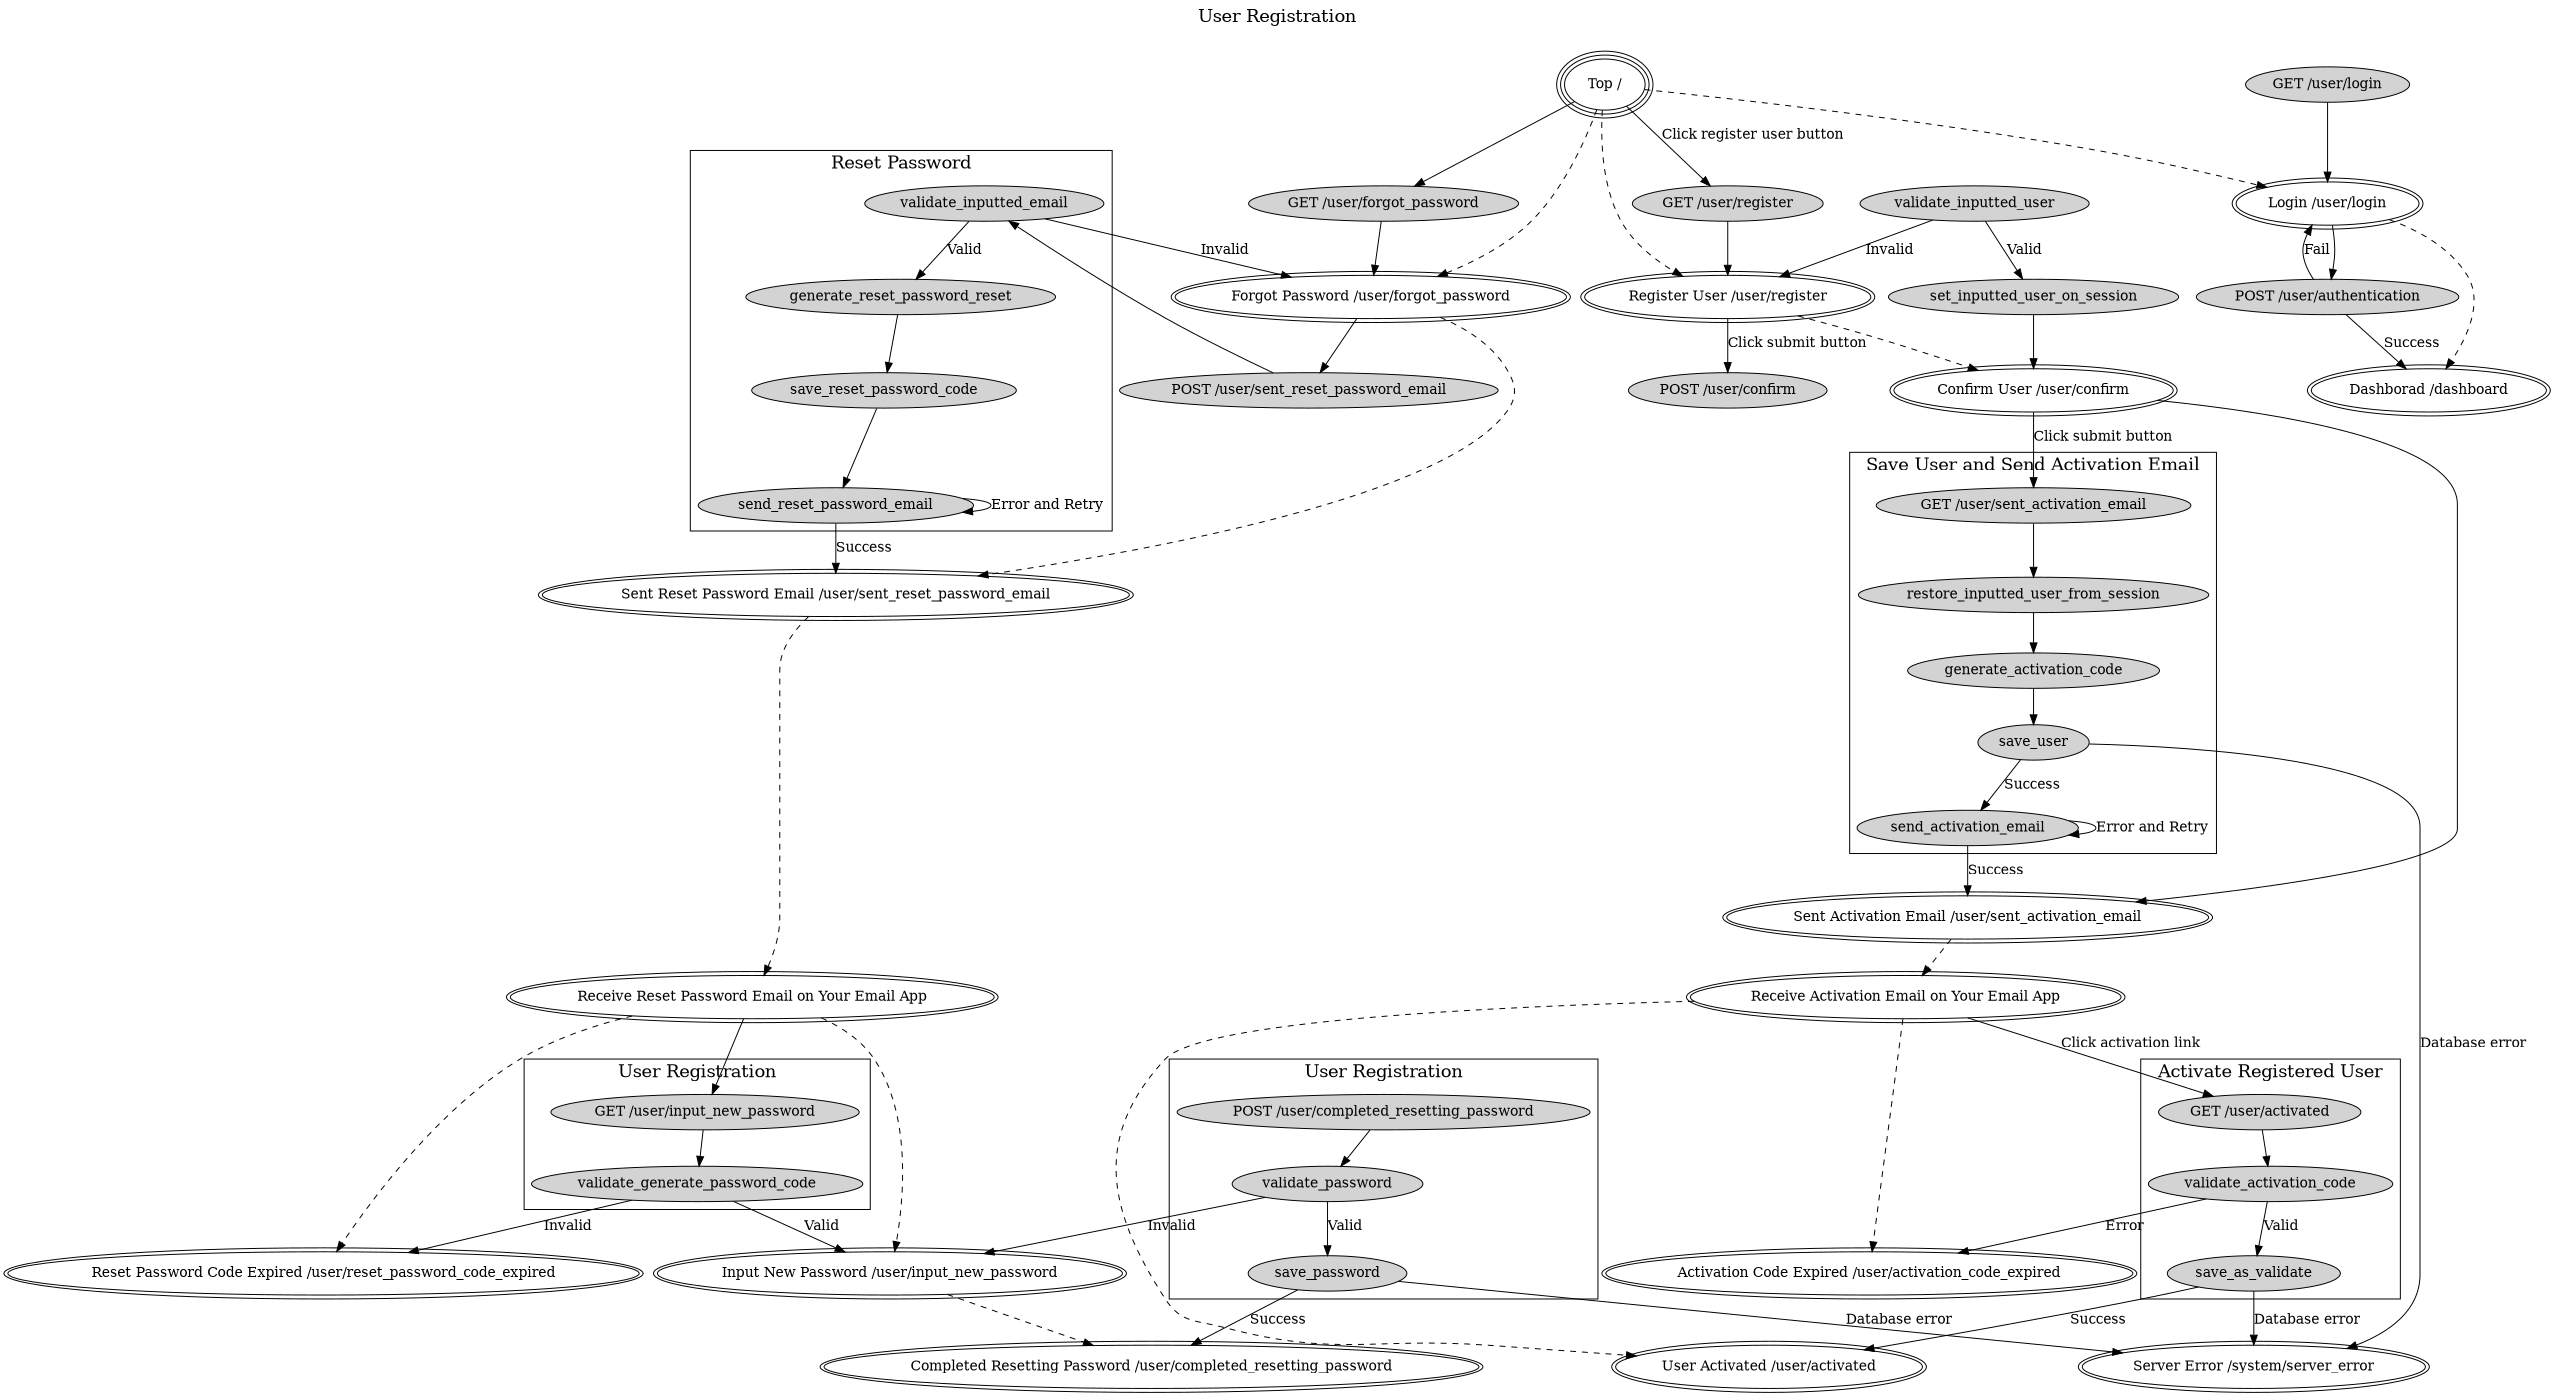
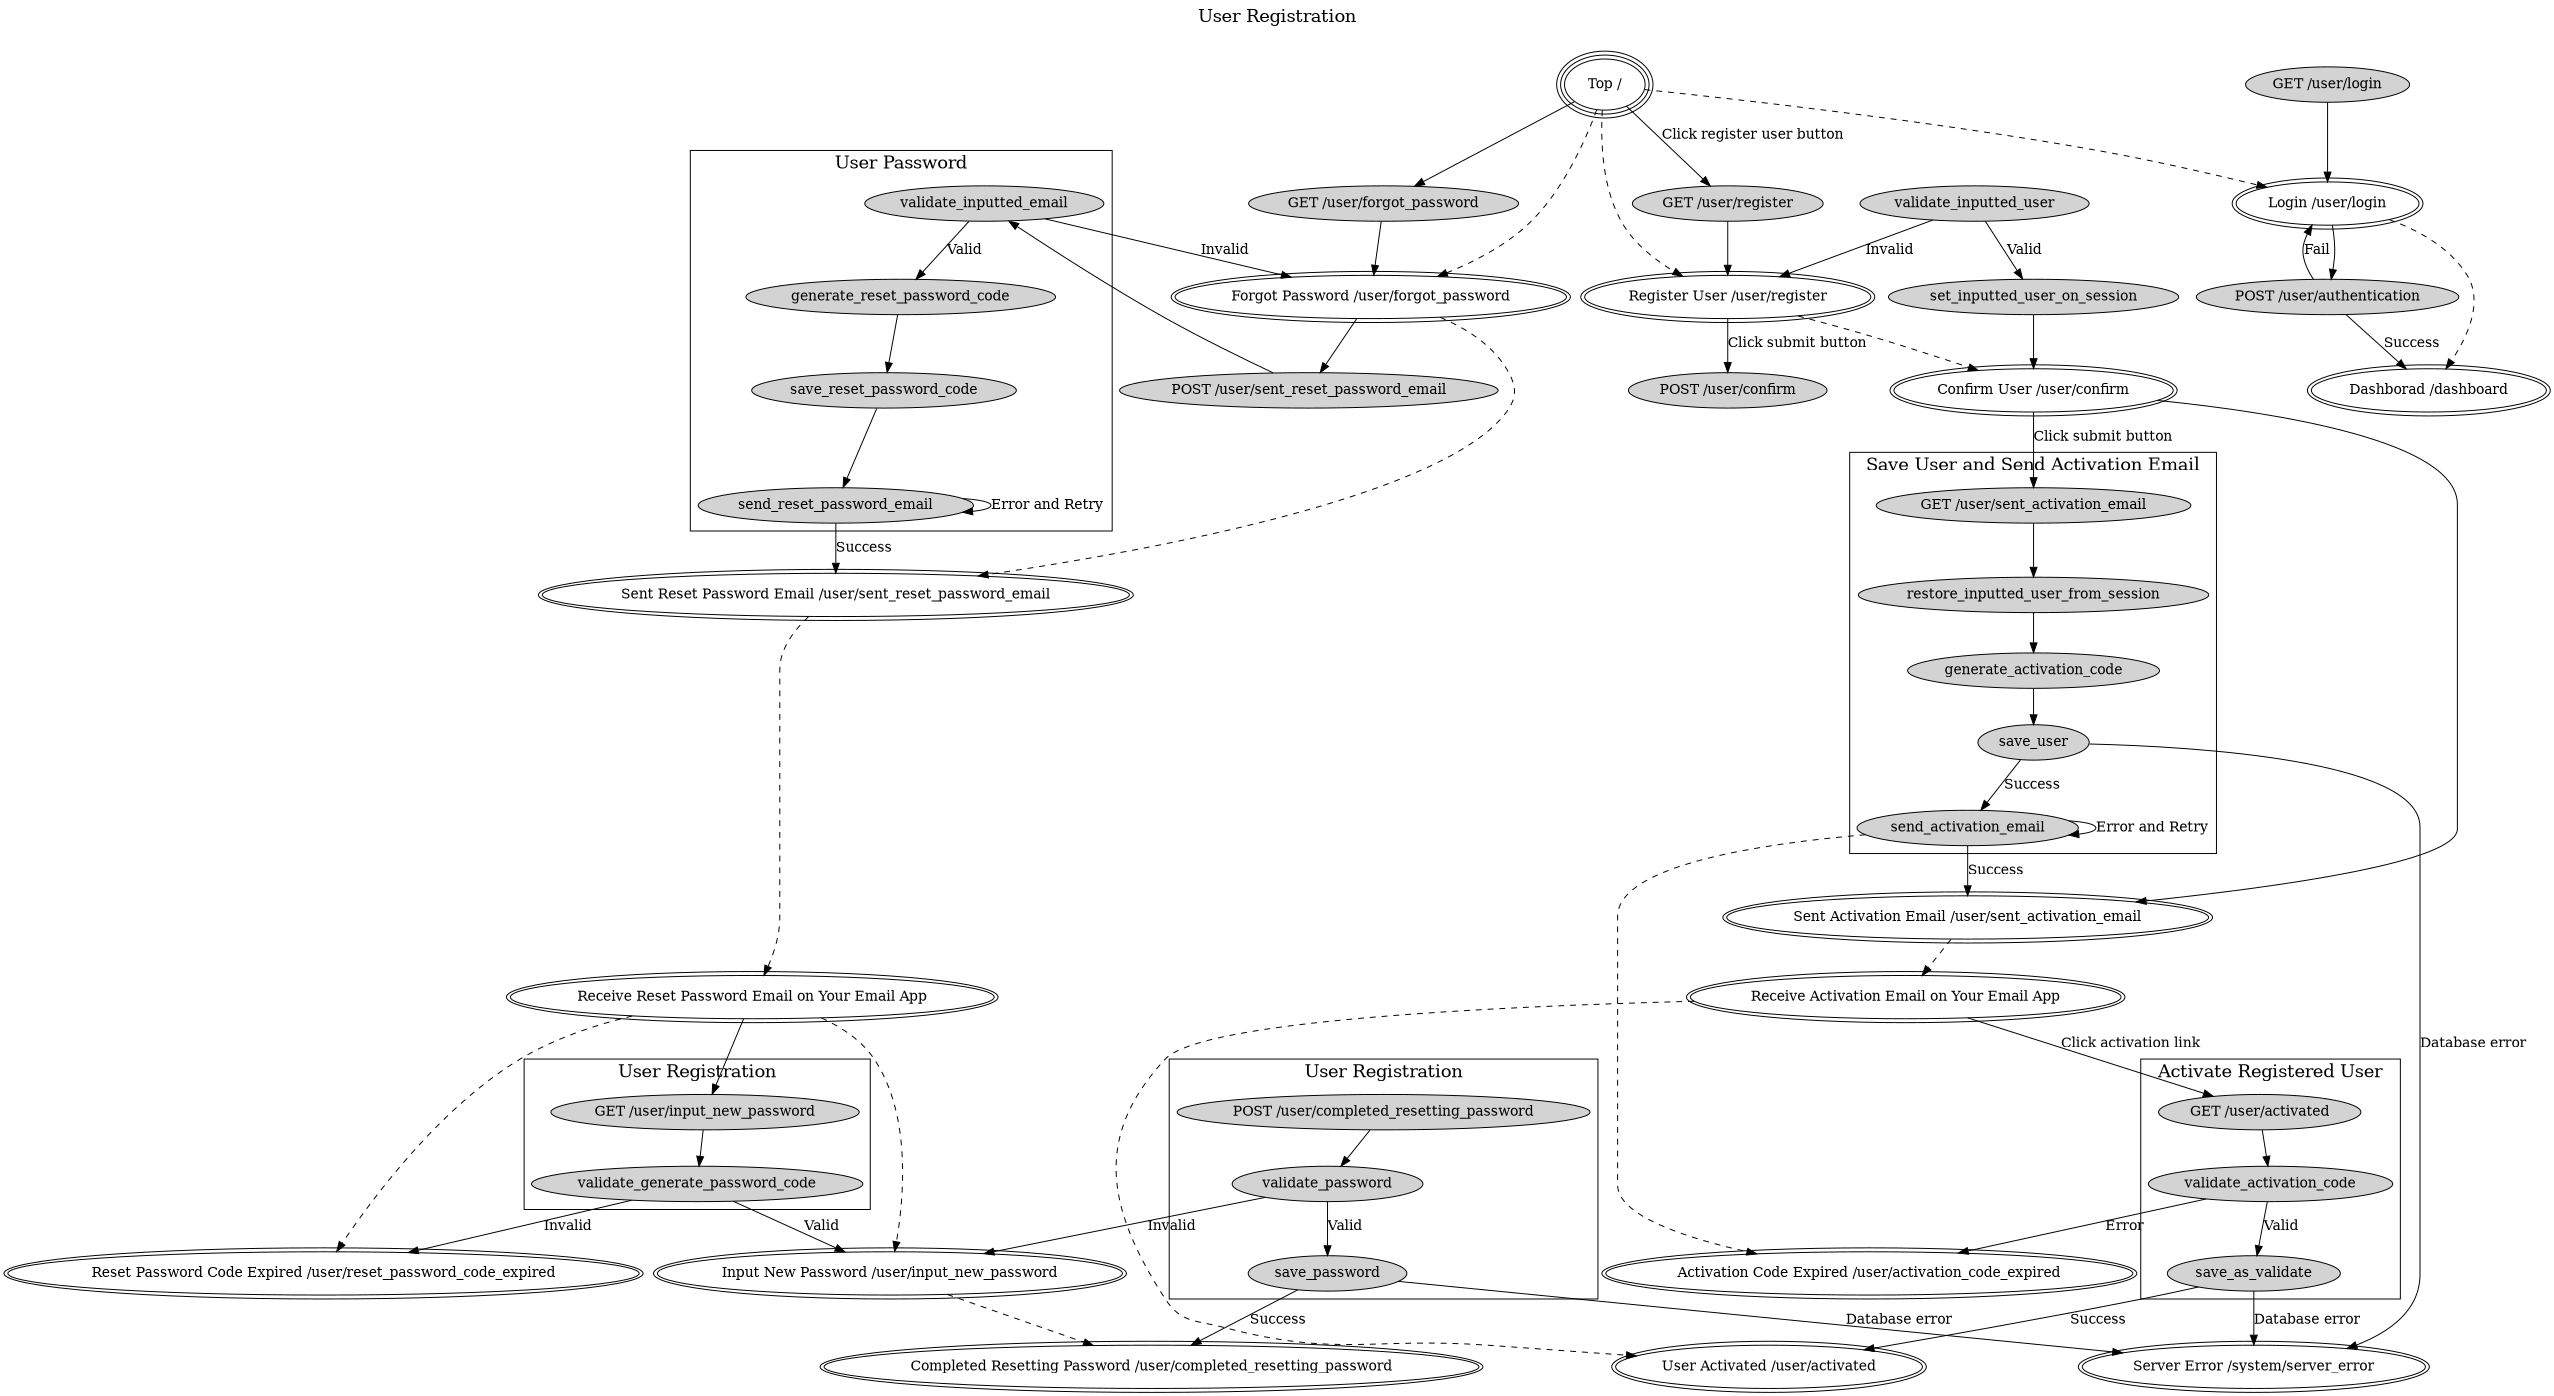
cluster "Reset Password": label "Reset Password" -> "User Password"
node "generate_reset_password_reset": label "generate_reset_password_reset" -> "generate_reset_password_code"
edge "Receive Activation Email on Your Email App" -> "Activation Code Expired /user/activation_code_expired": now "send_activation_email" -> "Activation Code Expired /user/activation_code_expired"
